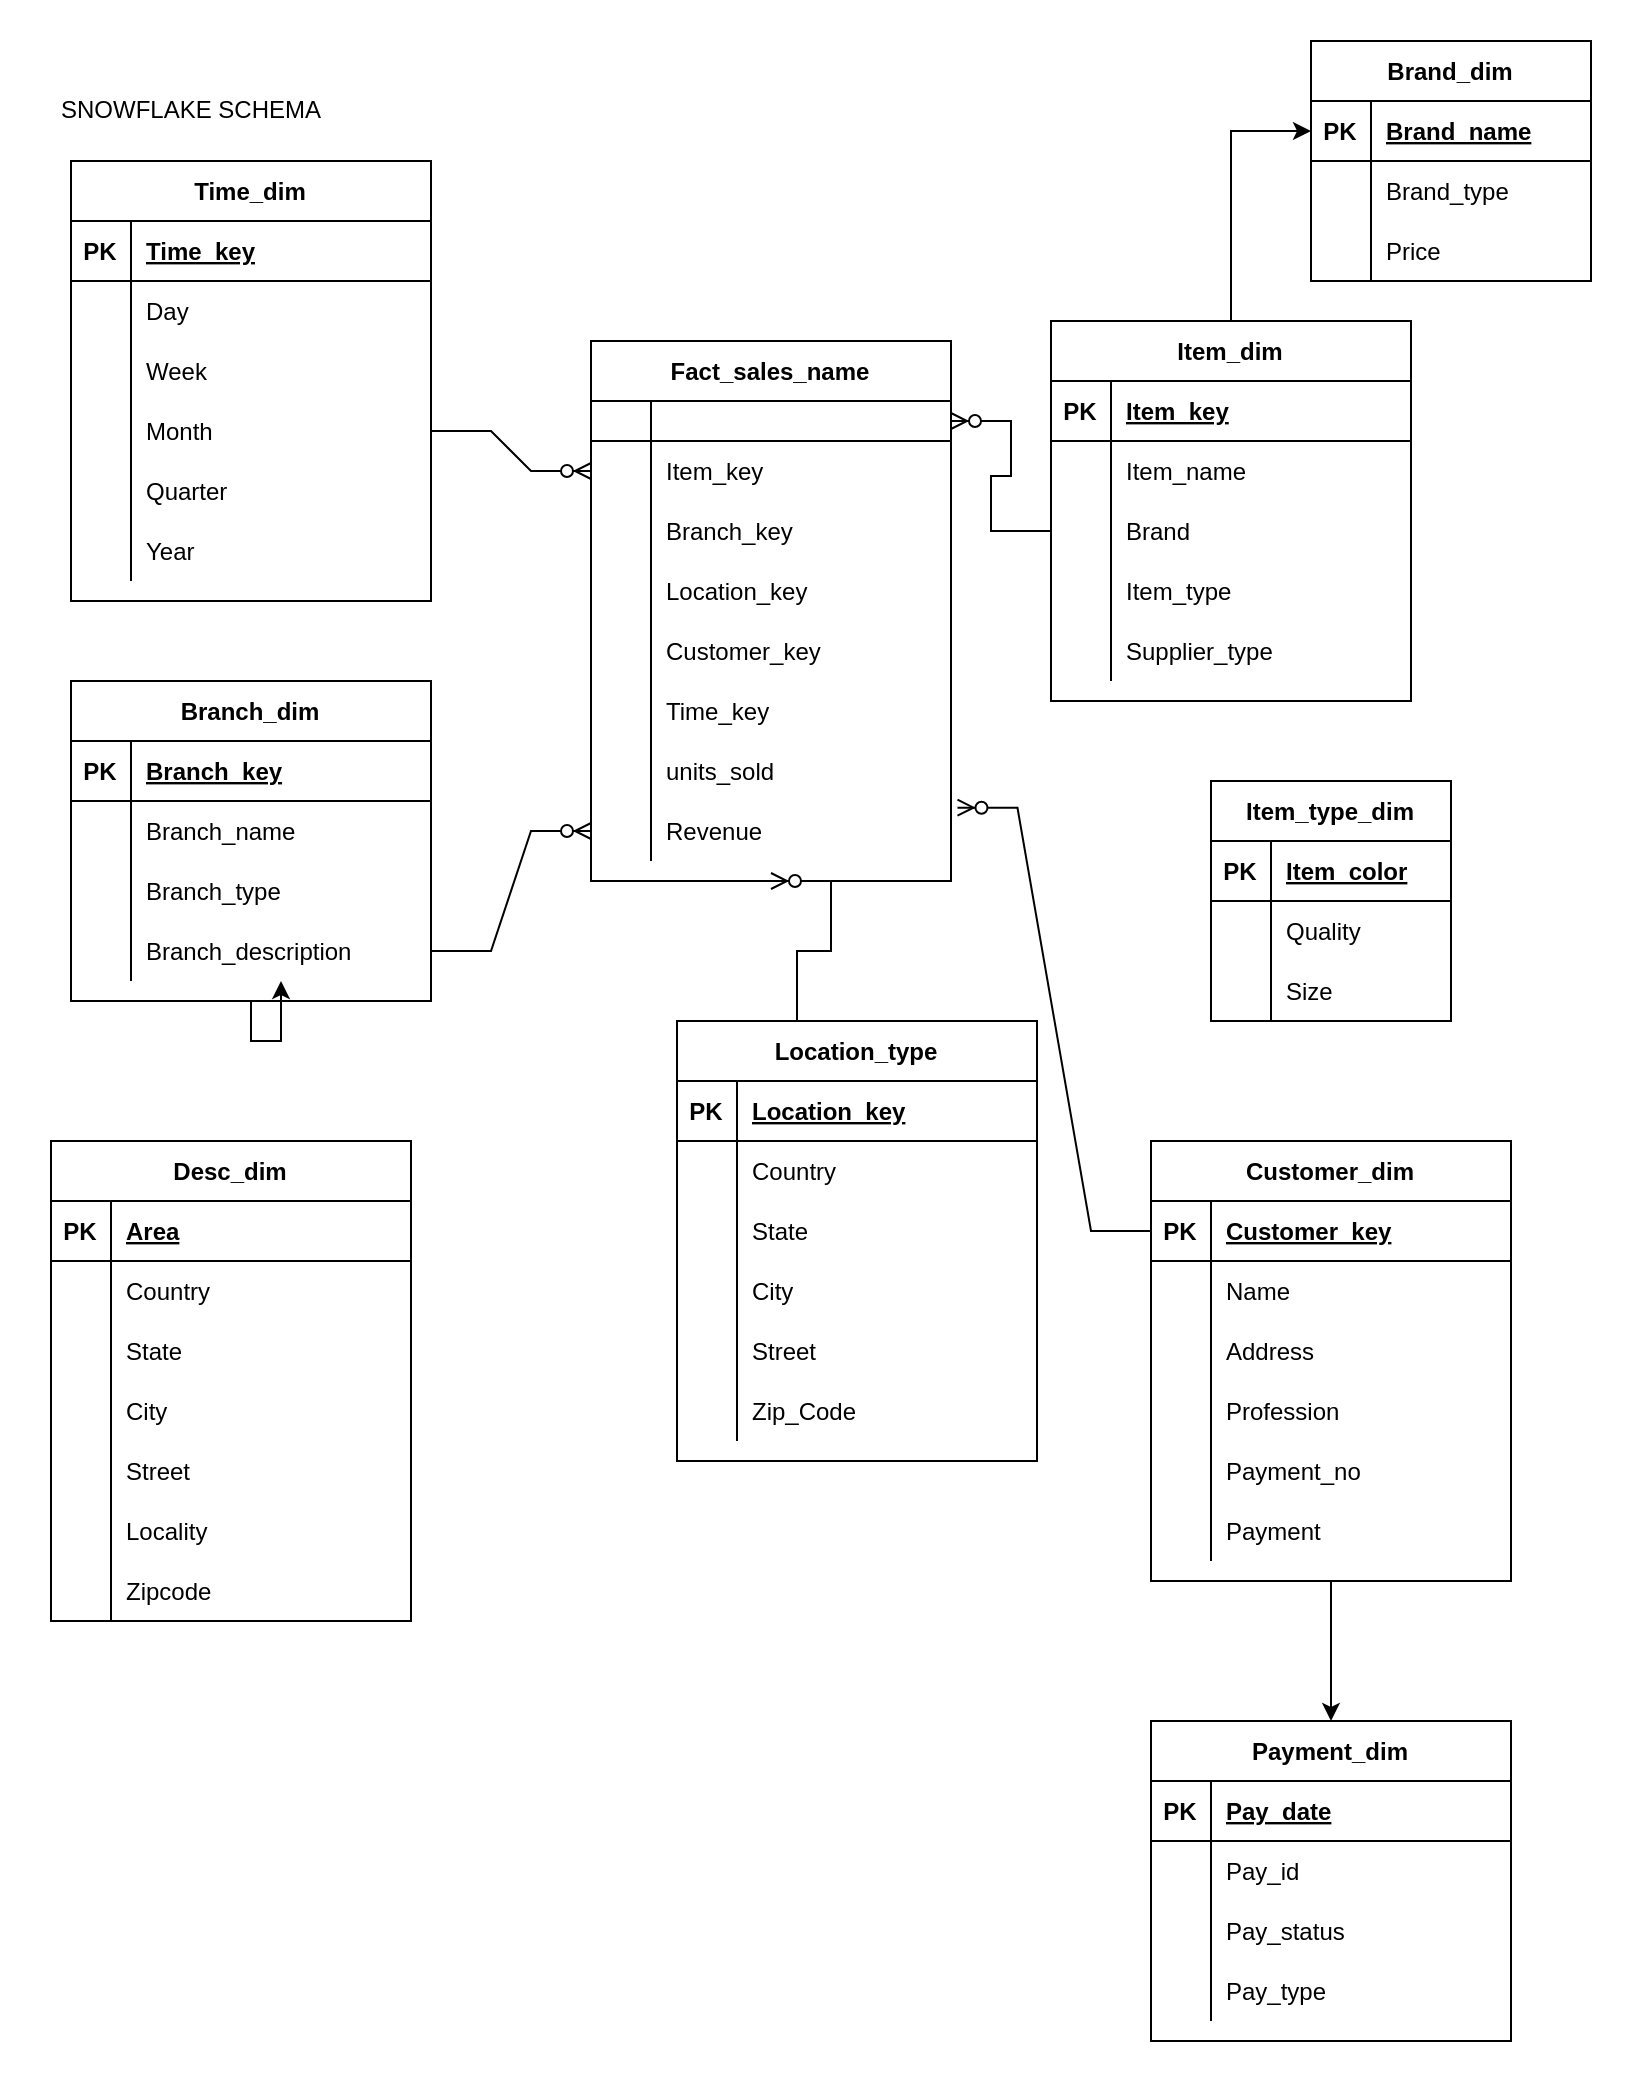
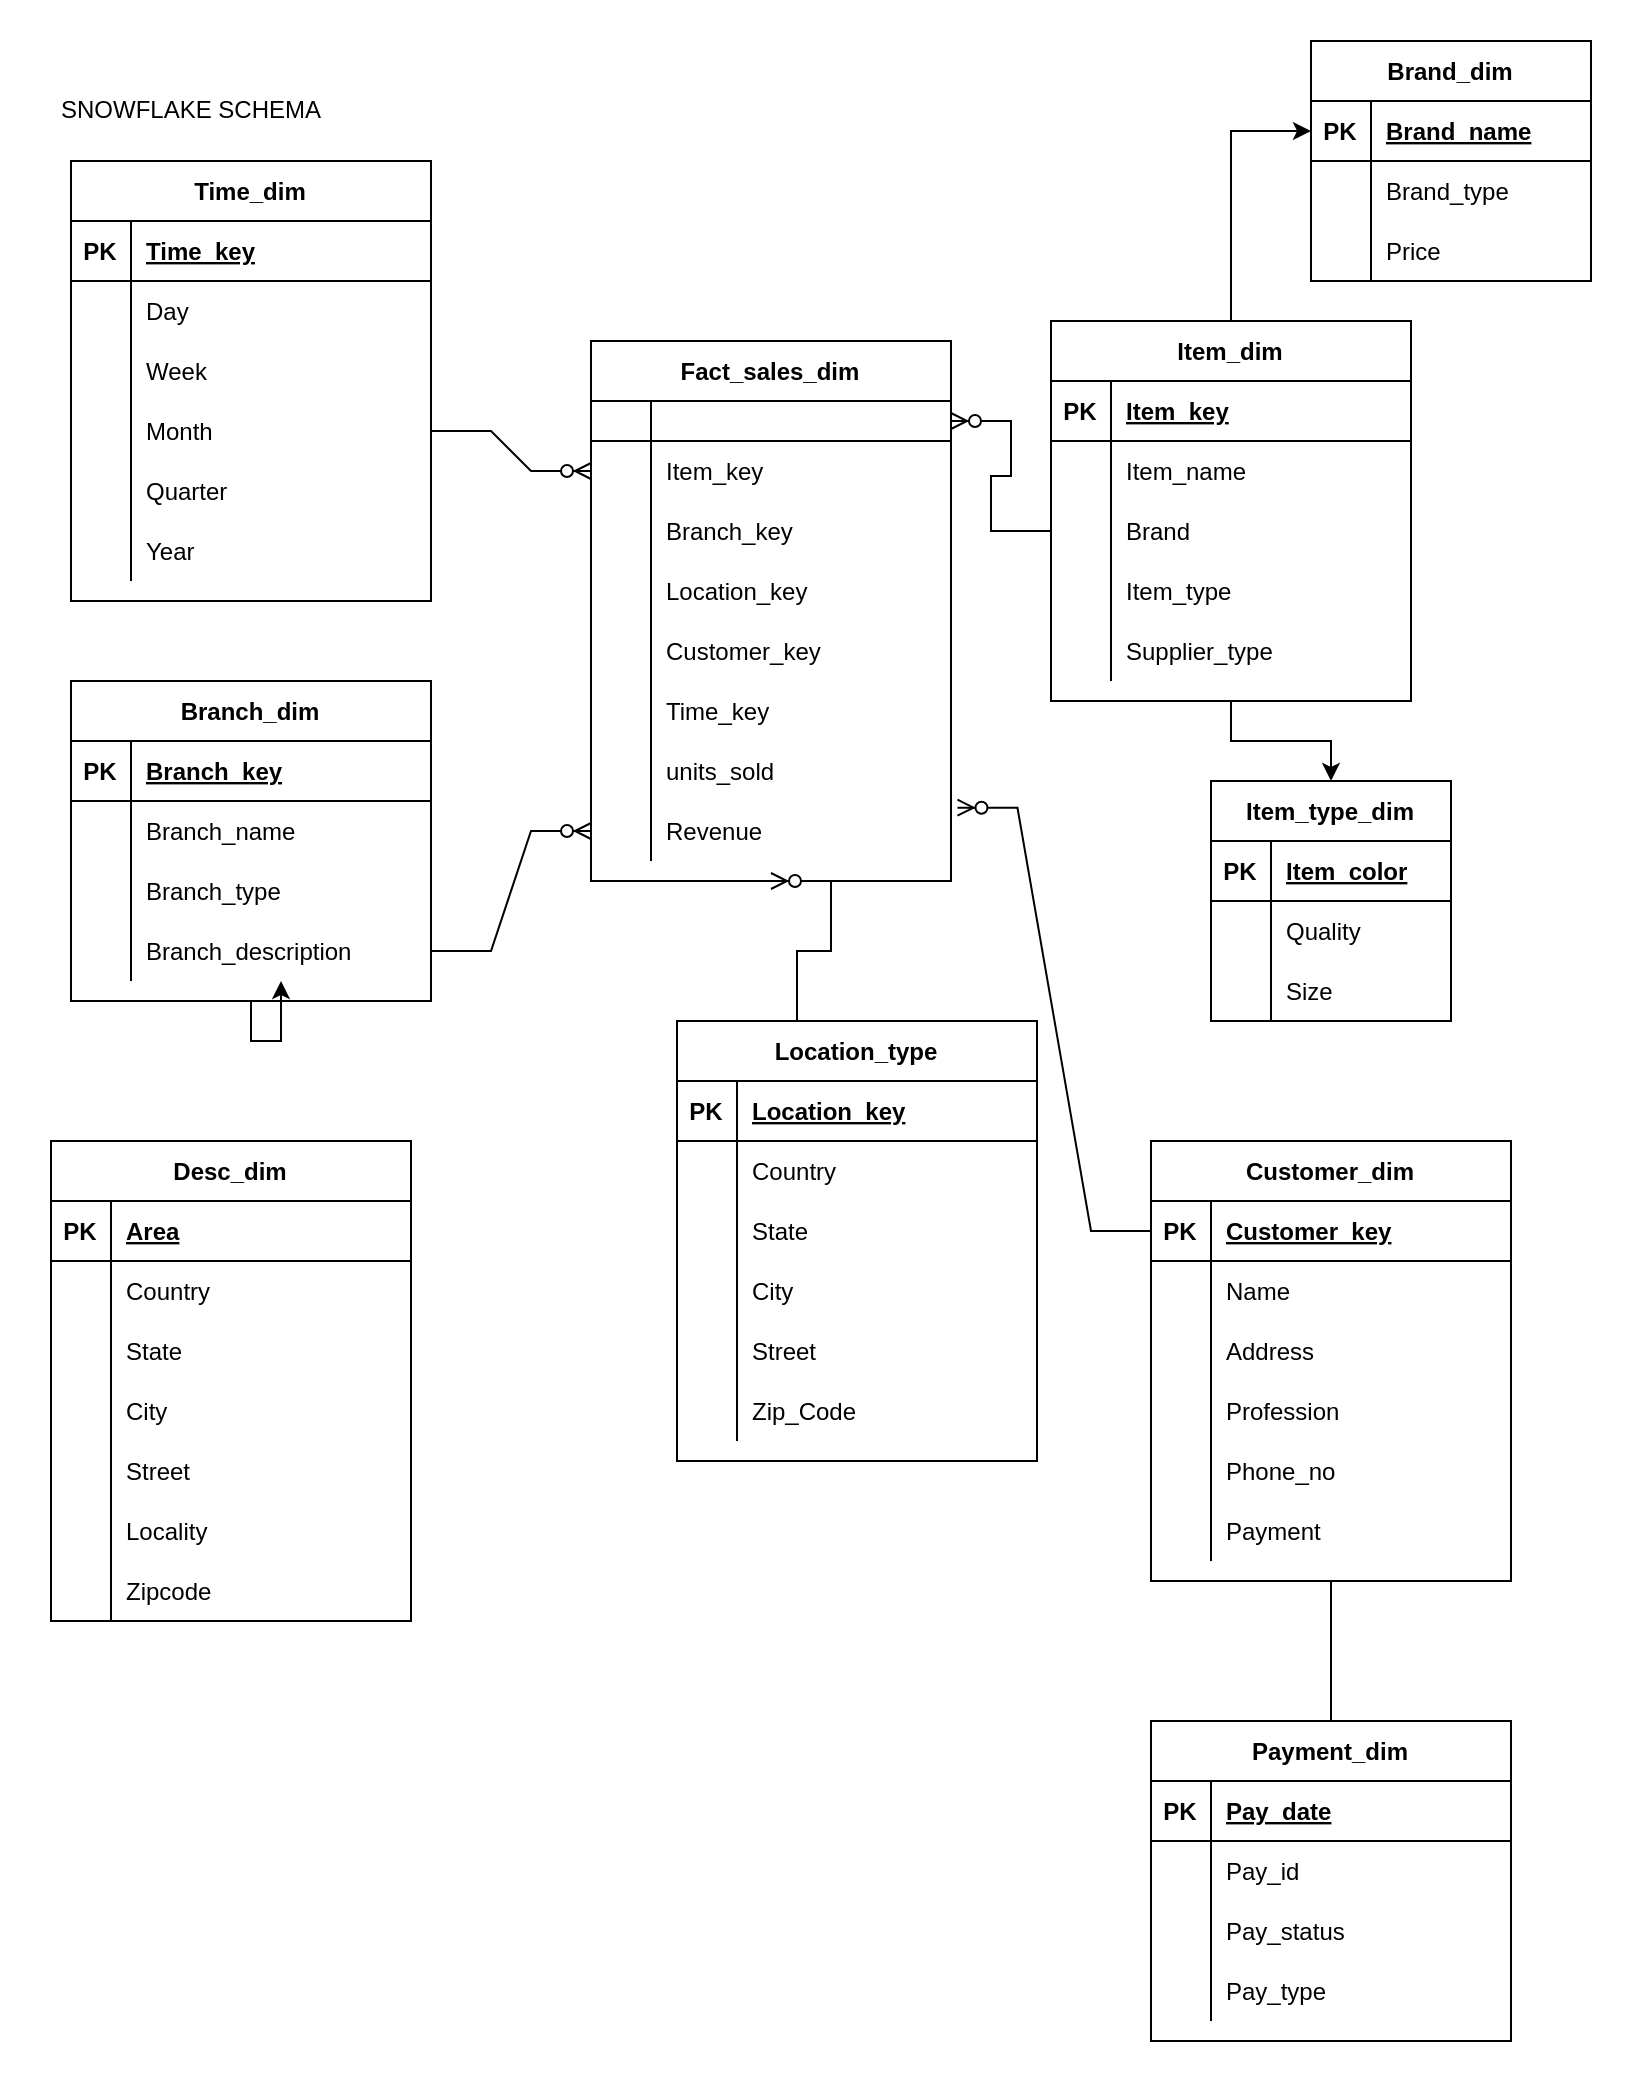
node "Fact_sales_name": label "Fact_sales_name" -> "Fact_sales_dim"
edge "Item_dim" -> "Item_type_dim": added
node "Payment_no": label "Payment_no" -> "Phone_no"
edge "Customer_dim" -> "Payment_dim": arrowhead classic -> none
